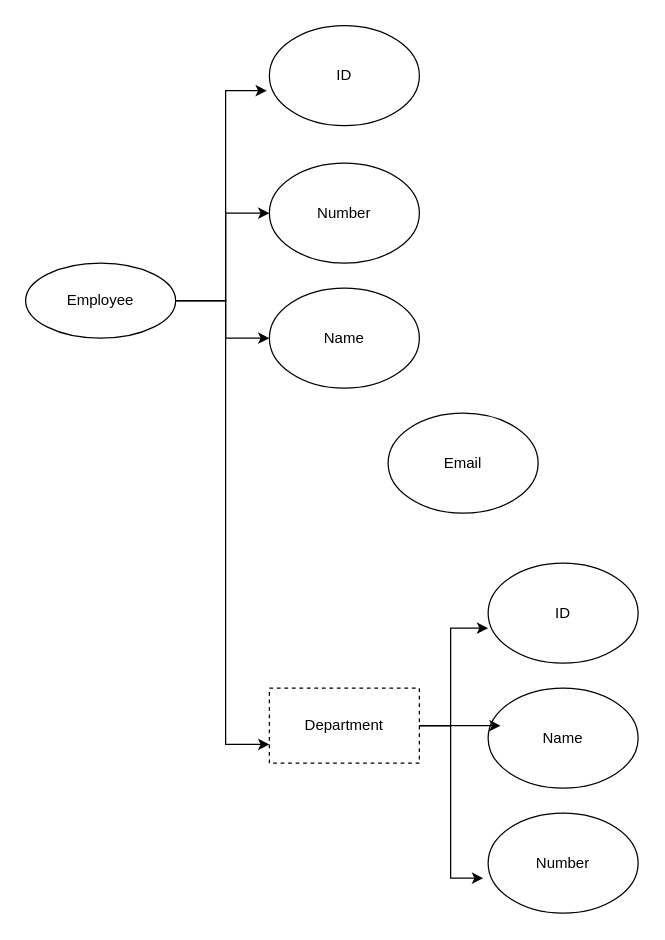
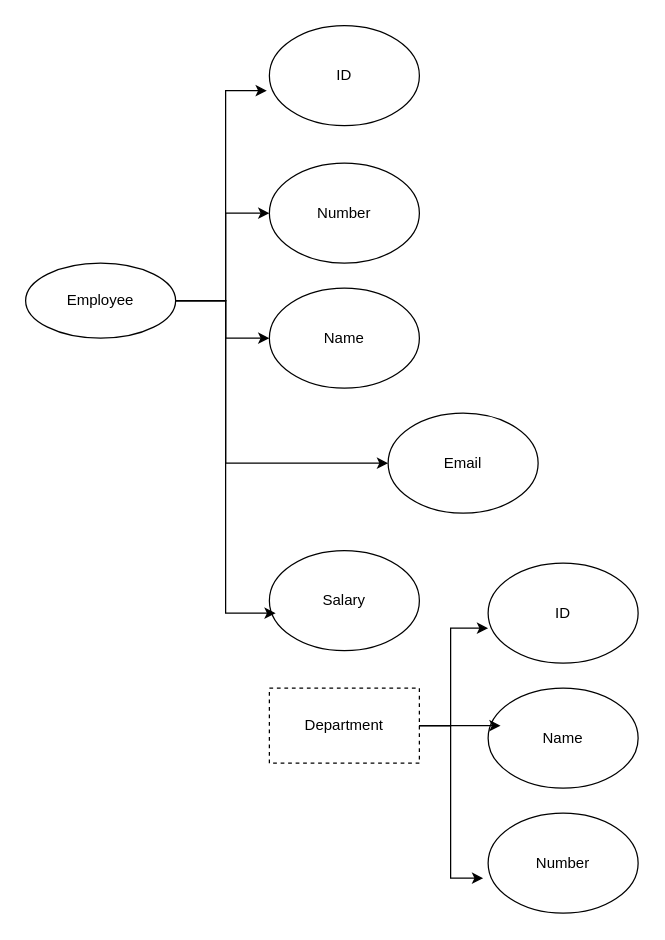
edge "Employee" -> "Email": added
node "Salary": added
edge "Employee" -> "Salary": added
edge "Employee" -> "Department": removed
